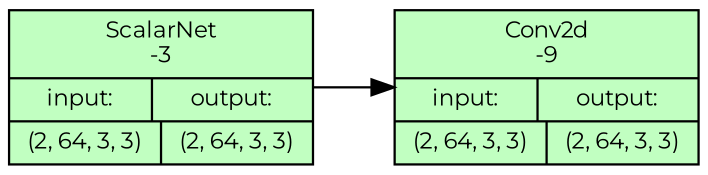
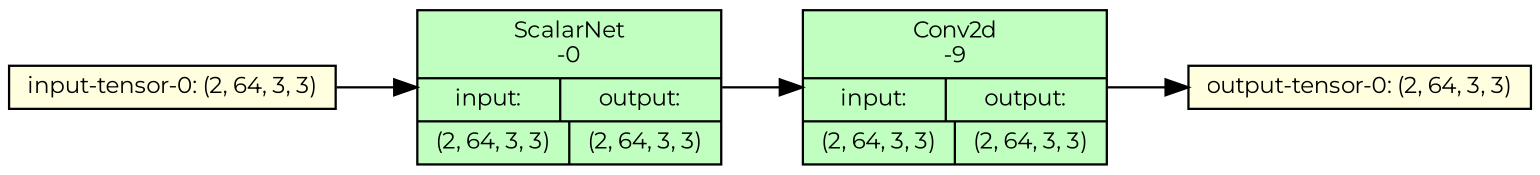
node "ScalarNet": text "-3" -> "-0"
node "input-tensor-0: (2, 64, 3, 3)": added
node "output-tensor-0: (2, 64, 3, 3)": added
